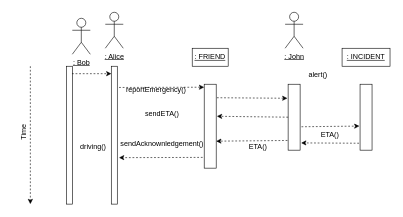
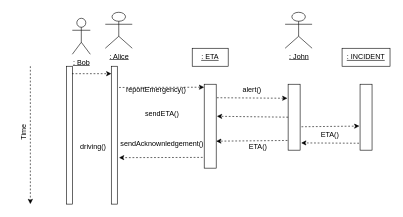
node ": Alice": size 18x36 -> 27x36
node ": John": size 18x36 -> 27x36
node ": FRIEND": label ": FRIEND" -> ": ETA"
node "alert()": moved (318, 75) -> (252, 90)
